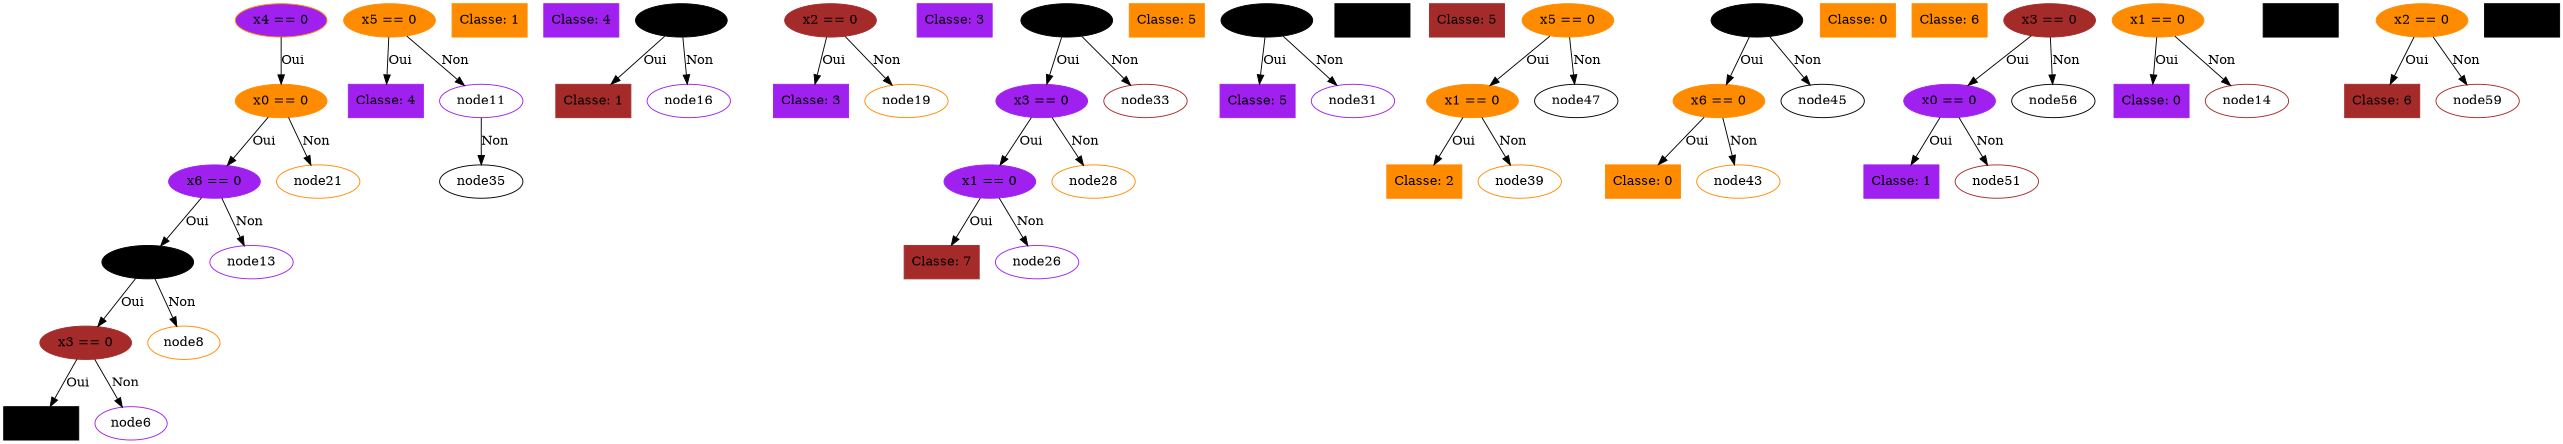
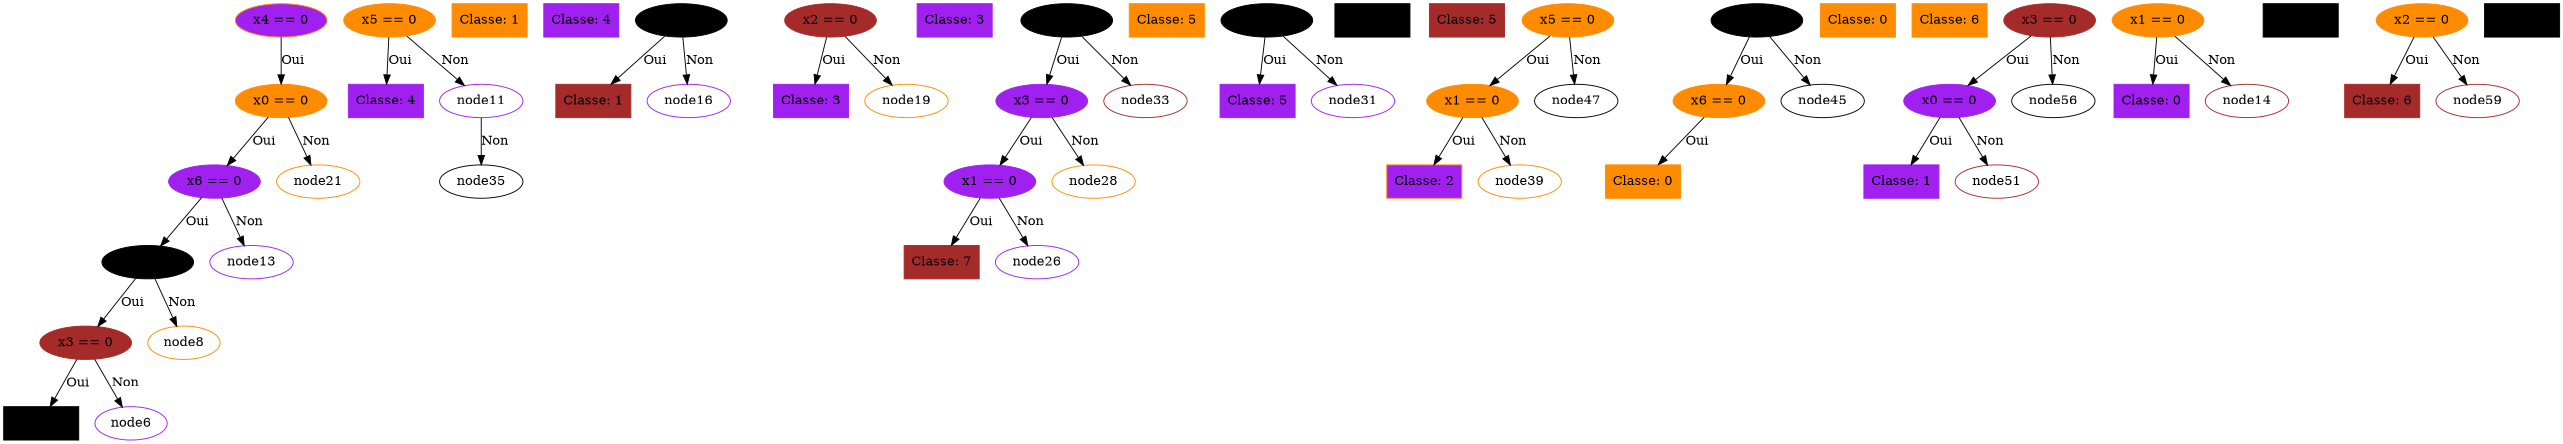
node "Classe: 2": fillcolor darkorange -> purple
node "node43": removed
